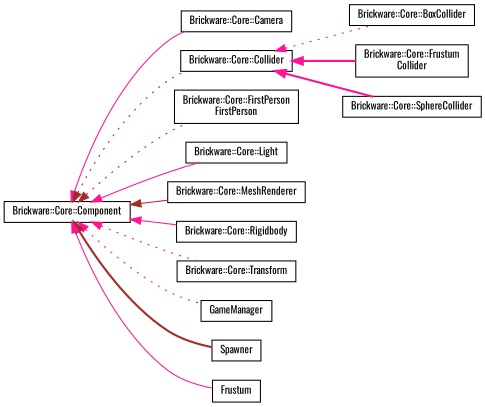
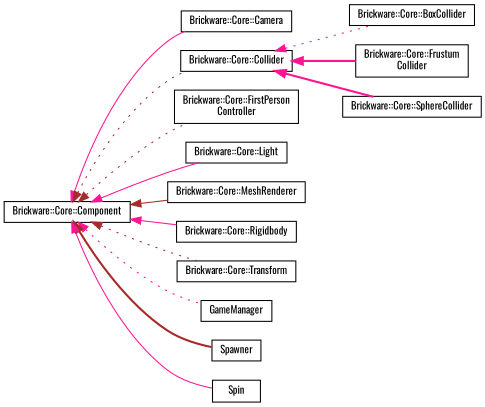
node "Brickware::Core::FirstPerson FirstPerson": label "Brickware::Core::FirstPerson FirstPerson" -> "Brickware::Core::FirstPerson Controller"
edge "Brickware::Core::Transform" -> "Brickware::Core::Component": color deeppink -> brown
node "Frustum": label "Frustum" -> "Spin"
